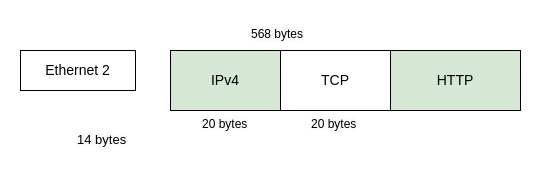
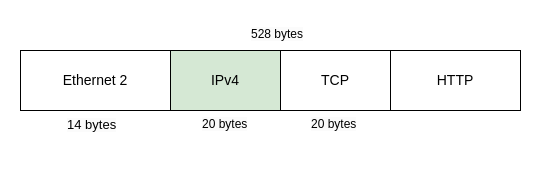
node "568 bytes": label "568 bytes" -> "528 bytes"
node "Ethernet 2": size 115x40 -> 150x60
node "HTTP": fillcolor #d5e8d4 -> #ffffff
node "14 bytes": moved (106, 146) -> (96, 131)
